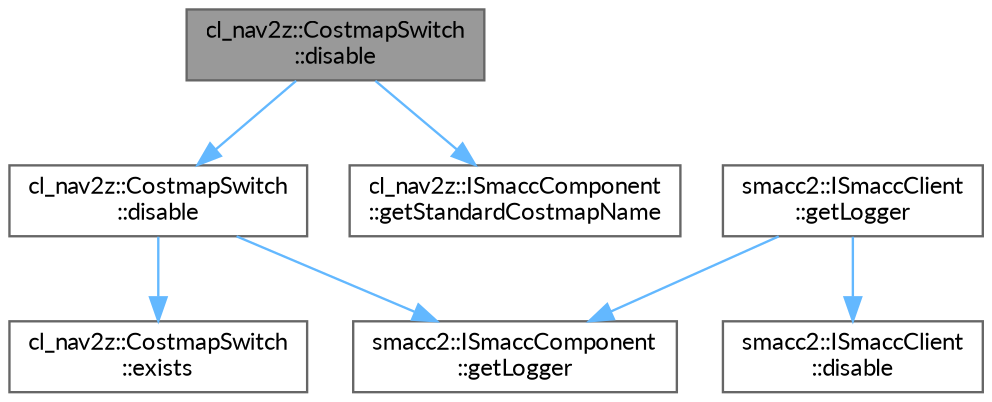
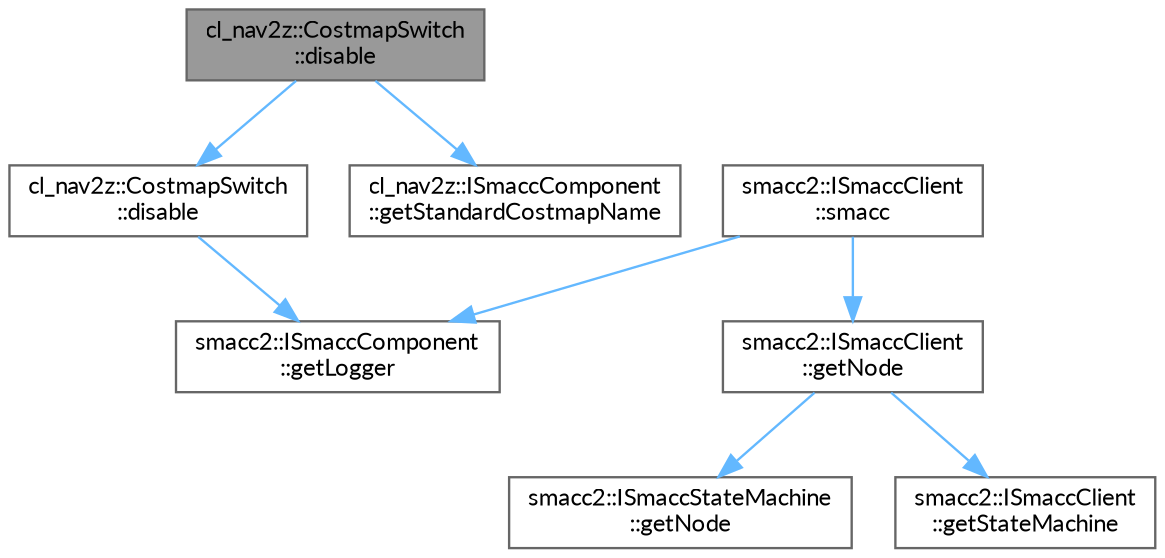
node "smacc2::ISmaccClient ::getLogger": label "smacc2::ISmaccClient ::getLogger" -> "smacc2::ISmaccClient ::smacc"
node "cl_nav2z::CostmapSwitch ::exists": removed
node "smacc2::ISmaccClient ::disable": label "smacc2::ISmaccClient ::disable" -> "smacc2::ISmaccClient ::getNode"
node "smacc2::ISmaccStateMachine ::getNode": added
node "smacc2::ISmaccClient ::getStateMachine": added
